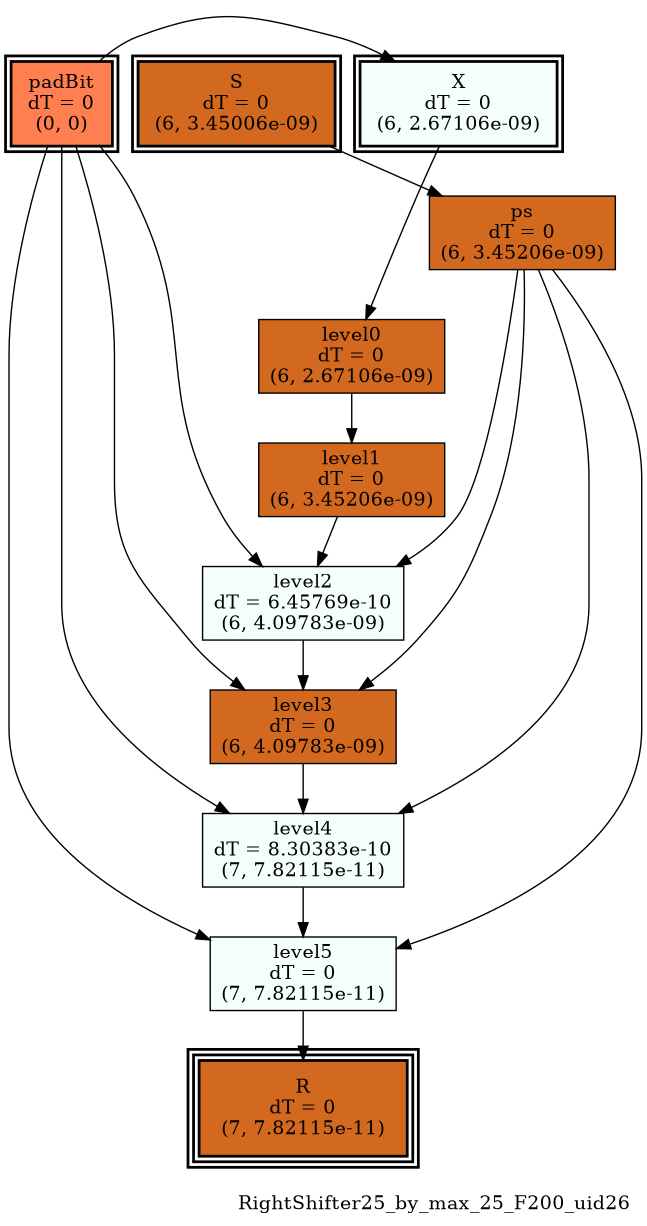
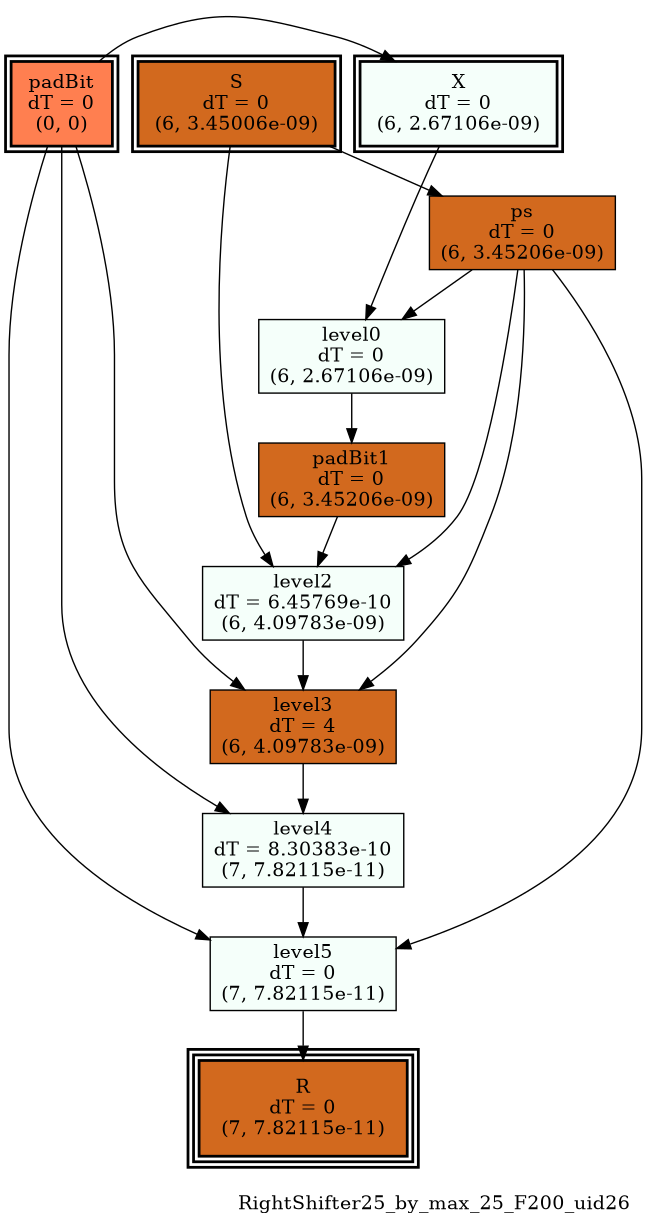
edge "padBit dT = 0 (0, 0)" -> "level2 dT = 6.45769e-10 (6, 4.09783e-09)": now "S dT = 0 (6, 3.45006e-09)" -> "level2 dT = 6.45769e-10 (6, 4.09783e-09)"
node "level0 dT = 0 (6, 2.67106e-09)": fillcolor chocolate -> mintcream
node "level1 dT = 0 (6, 3.45206e-09)": label "level1 dT = 0 (6, 3.45206e-09)" -> "padBit1 dT = 0 (6, 3.45206e-09)"
edge "ps dT = 0 (6, 3.45206e-09)" -> "level4 dT = 8.30383e-10 (7, 7.82115e-11)": now "ps dT = 0 (6, 3.45206e-09)" -> "level0 dT = 0 (6, 2.67106e-09)"
node "level3 dT = 0 (6, 4.09783e-09)": label "level3 dT = 0 (6, 4.09783e-09)" -> "level3 dT = 4 (6, 4.09783e-09)"
